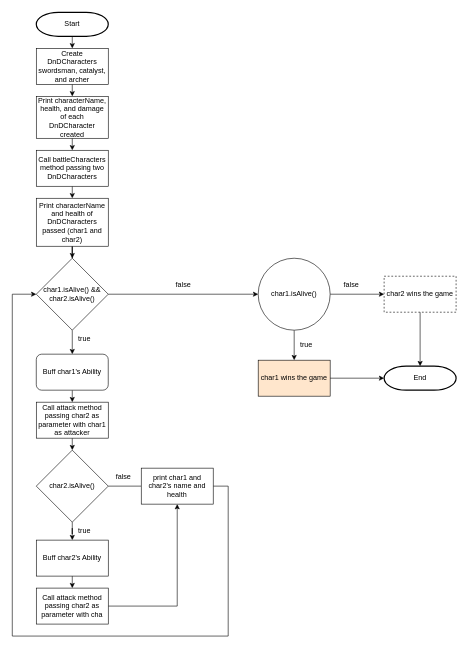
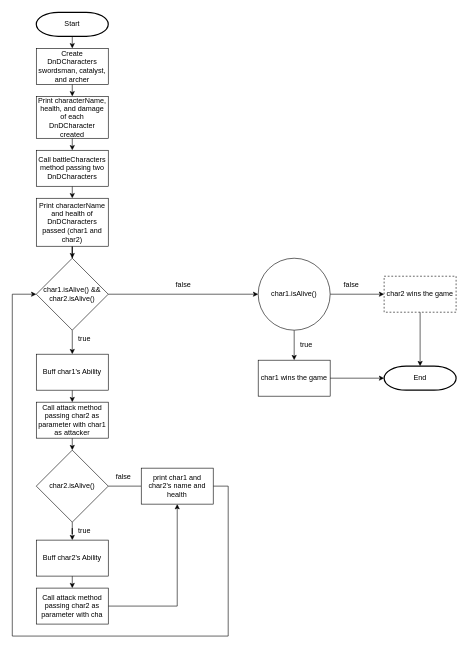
node "Buff char1's Ability": shape rounded rectangle -> rectangle
node "char1 wins the game": fillcolor #ffe6cc -> #ffffff
